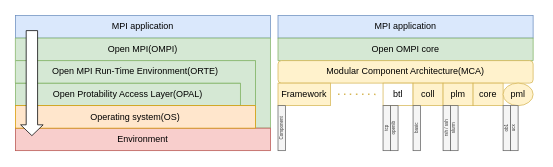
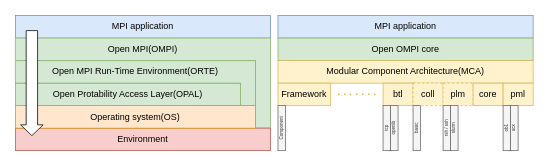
node "Modular Component Architecture(MCA)": shape rounded rectangle -> rectangle
node "btl": fillcolor #ffffff -> #fff2cc
node "coll": style solid -> dashed
node "plm": style solid -> dashed
node "pml": shape ellipse -> rectangle
